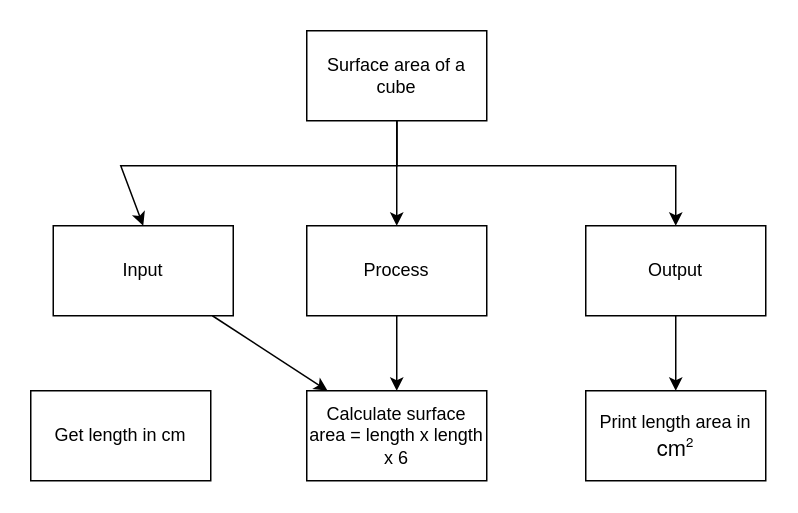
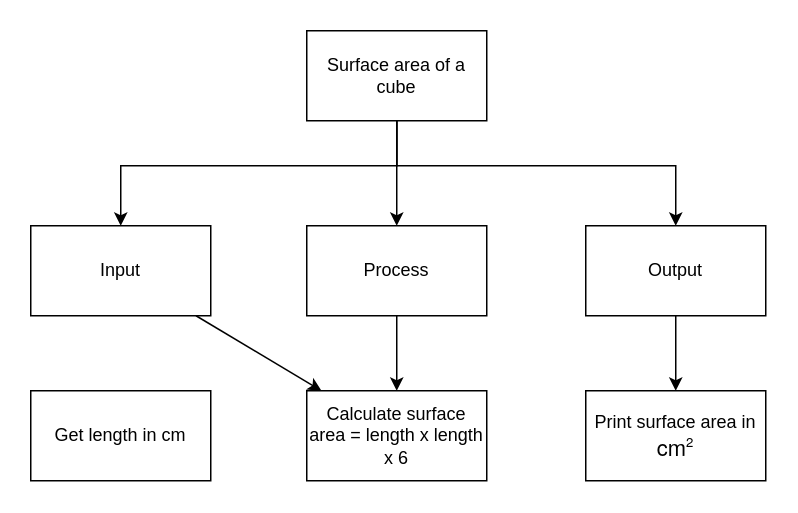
node "Input": moved (143, 271) -> (121, 271)
node "Print length area in cm2": label "Print length area in cm2" -> "Print surface area in cm2"
